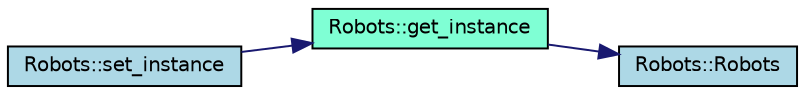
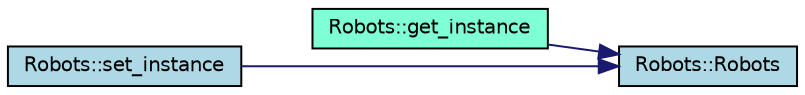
edge "Robots::set_instance" -> "Robots::get_instance": now "Robots::set_instance" -> "Robots::Robots"
